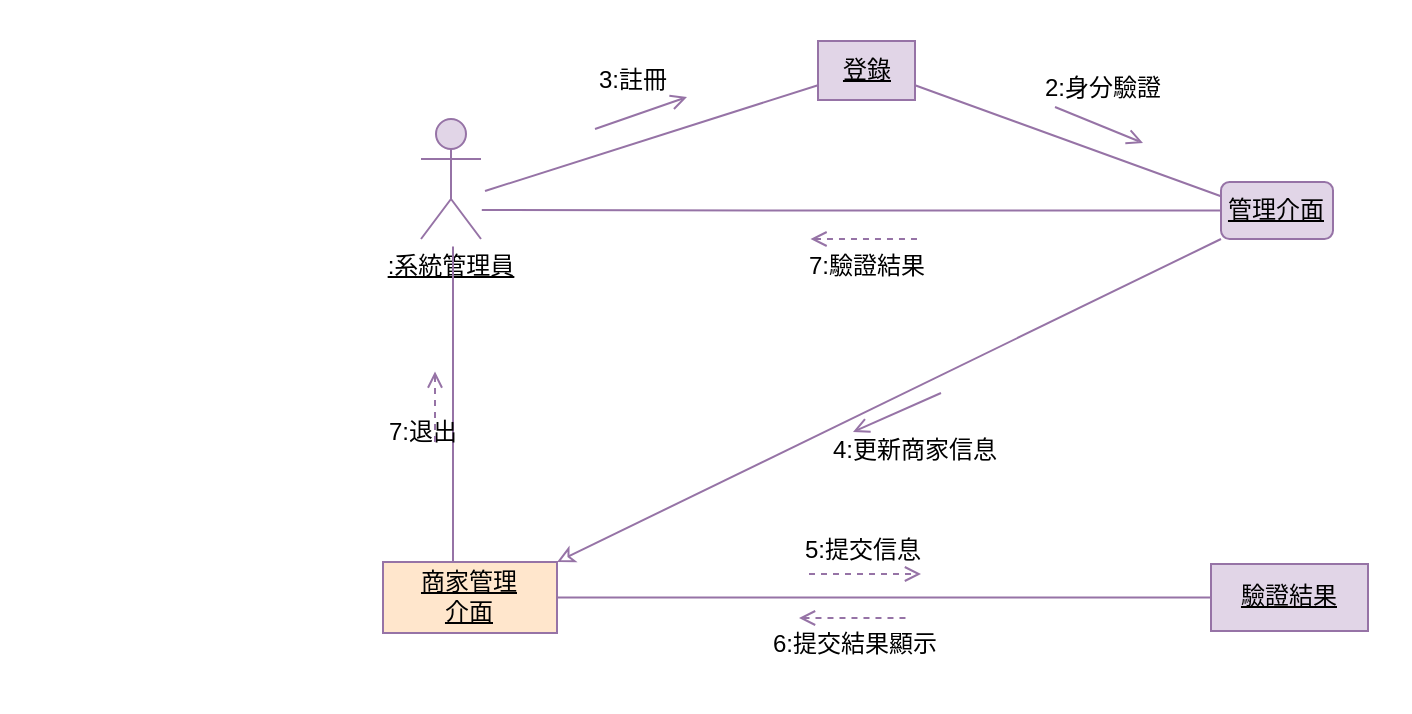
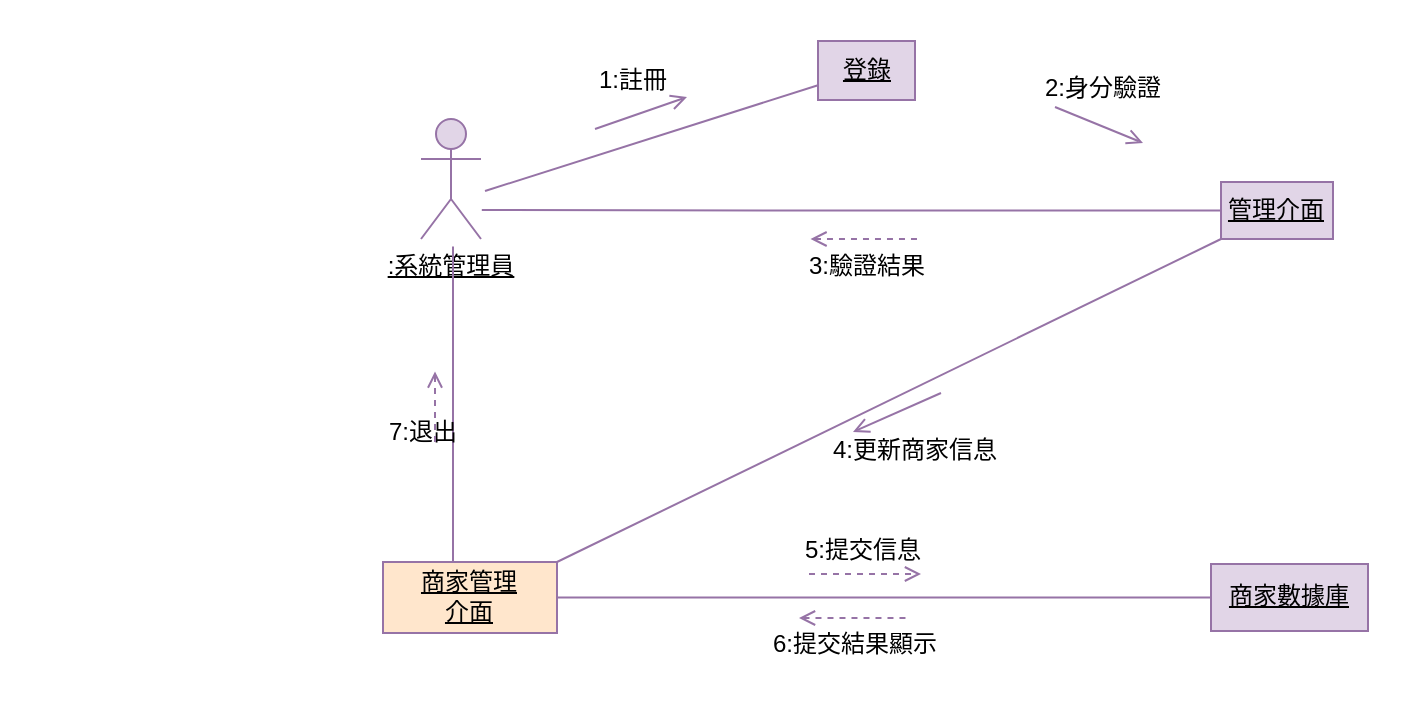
node "3:註冊": label "3:註冊" -> "1:註冊"
edge "登錄" -- "管理介面": removed
node "管理介面": shape rounded rectangle -> rectangle
node "7:驗證結果": label "7:驗證結果" -> "3:驗證結果"
edge "管理介面" -> "商家管理 介面": arrowhead classic -> none
node "驗證結果": label "驗證結果" -> "商家數據庫"
